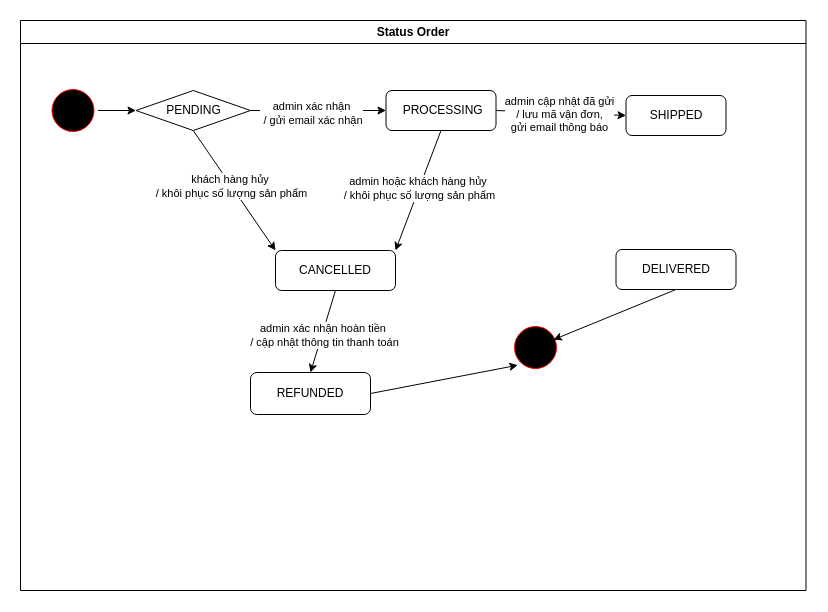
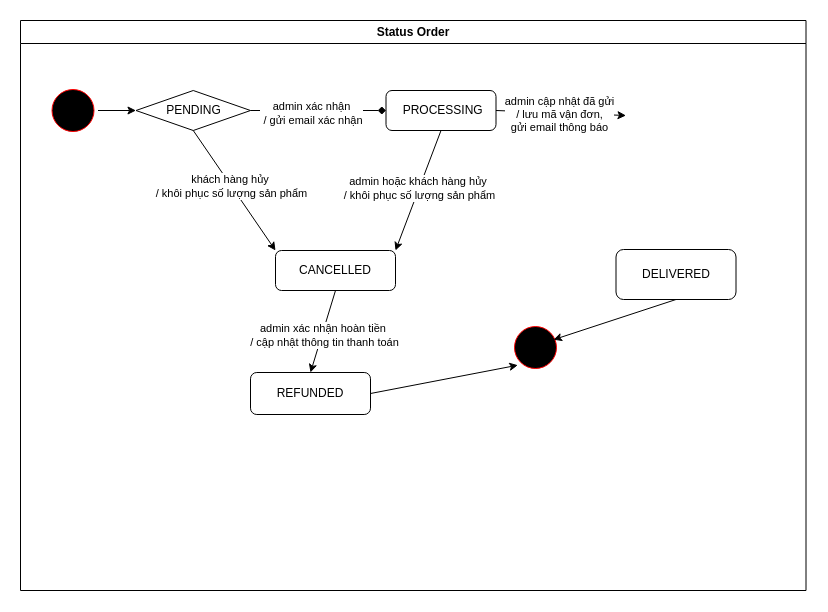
edge "PENDING" -> "PROCESSING": arrowhead classic -> diamond
node "SHIPPED": removed
node "DELIVERED": size 120x40 -> 120x50
